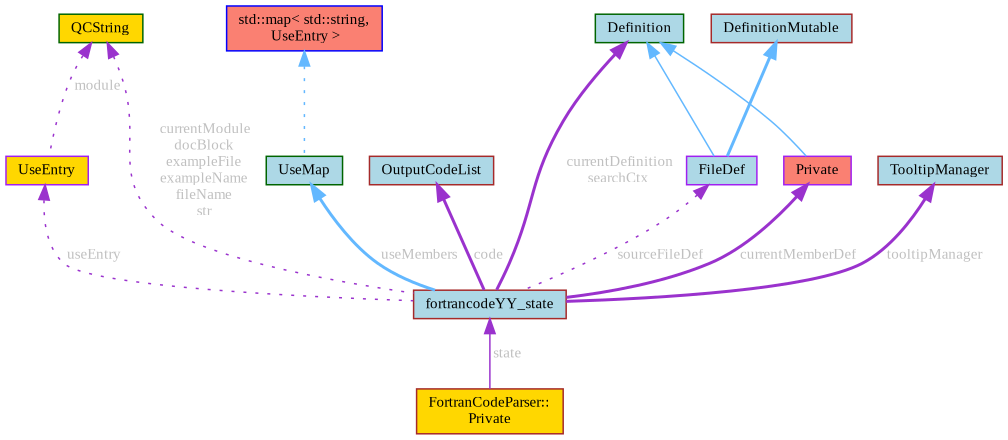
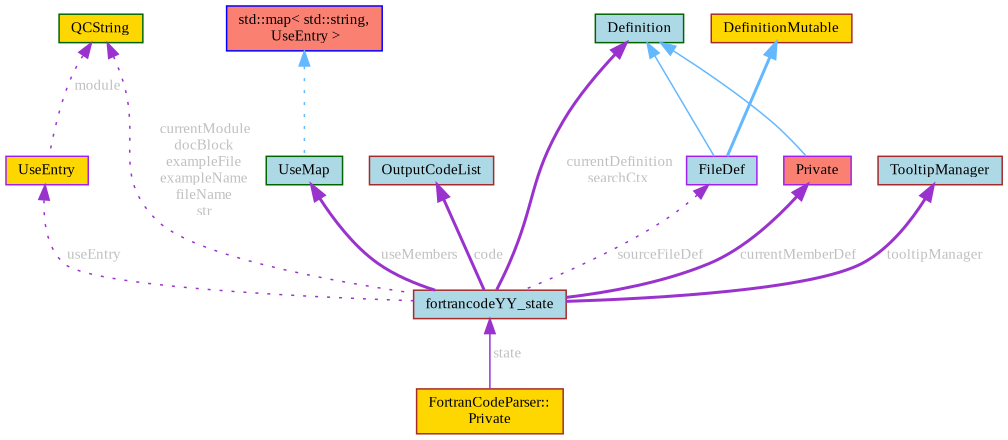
node "DefinitionMutable": fillcolor lightblue -> gold
edge "fortrancodeYY_state" -> "UseMap": color steelblue1 -> darkorchid3
